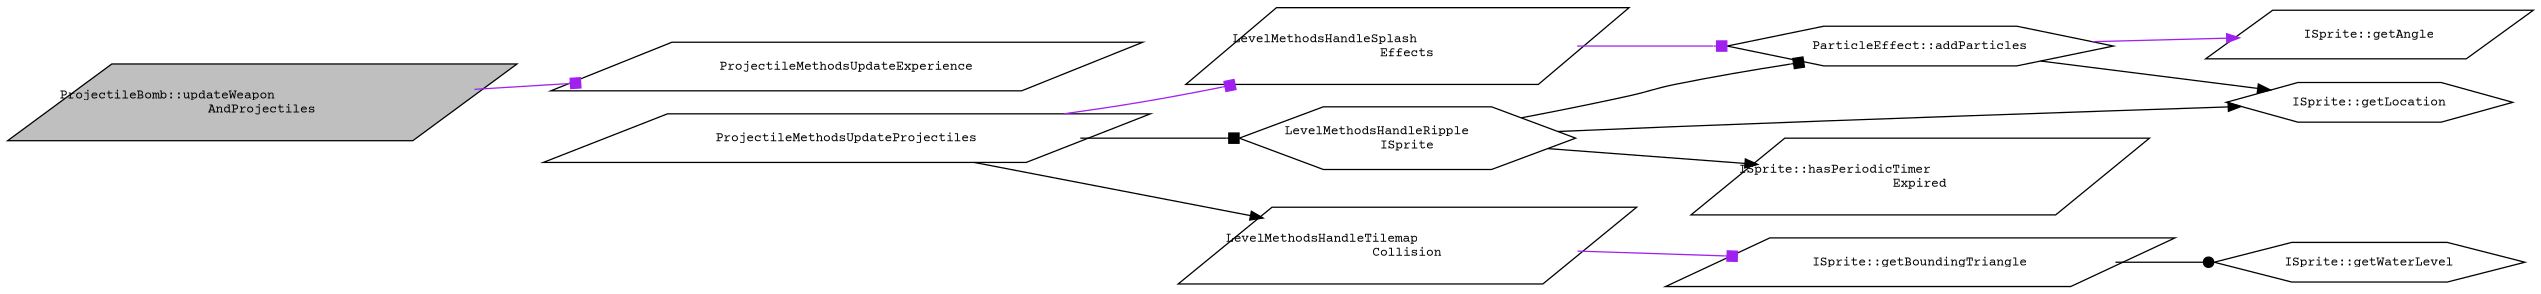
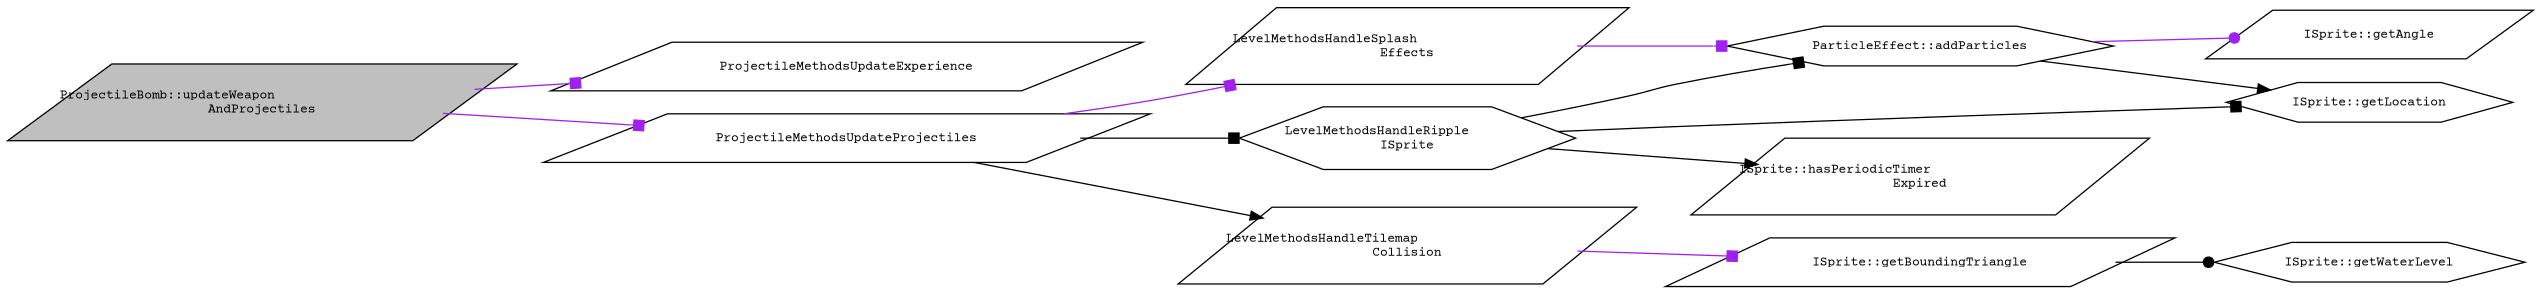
edge "ParticleEffect::addParticles" -> "ISprite::getAngle": arrowhead normal -> dot
edge "LevelMethodsHandleRipple ISprite" -> "ISprite::getLocation": arrowhead normal -> box
edge "ProjectileBomb::updateWeapon AndProjectiles" -> "ProjectileMethodsUpdateProjectiles": added
